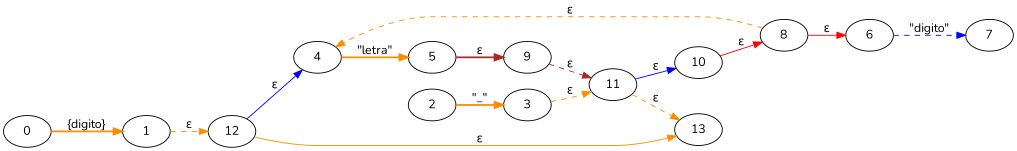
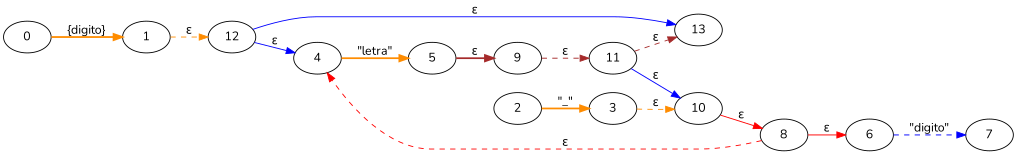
edge "8" -> "4": color darkorange -> red
edge "3" -> "11": now "3" -> "10"
edge "11" -> "13": color darkorange -> brown
edge "12" -> "13": color darkorange -> blue
